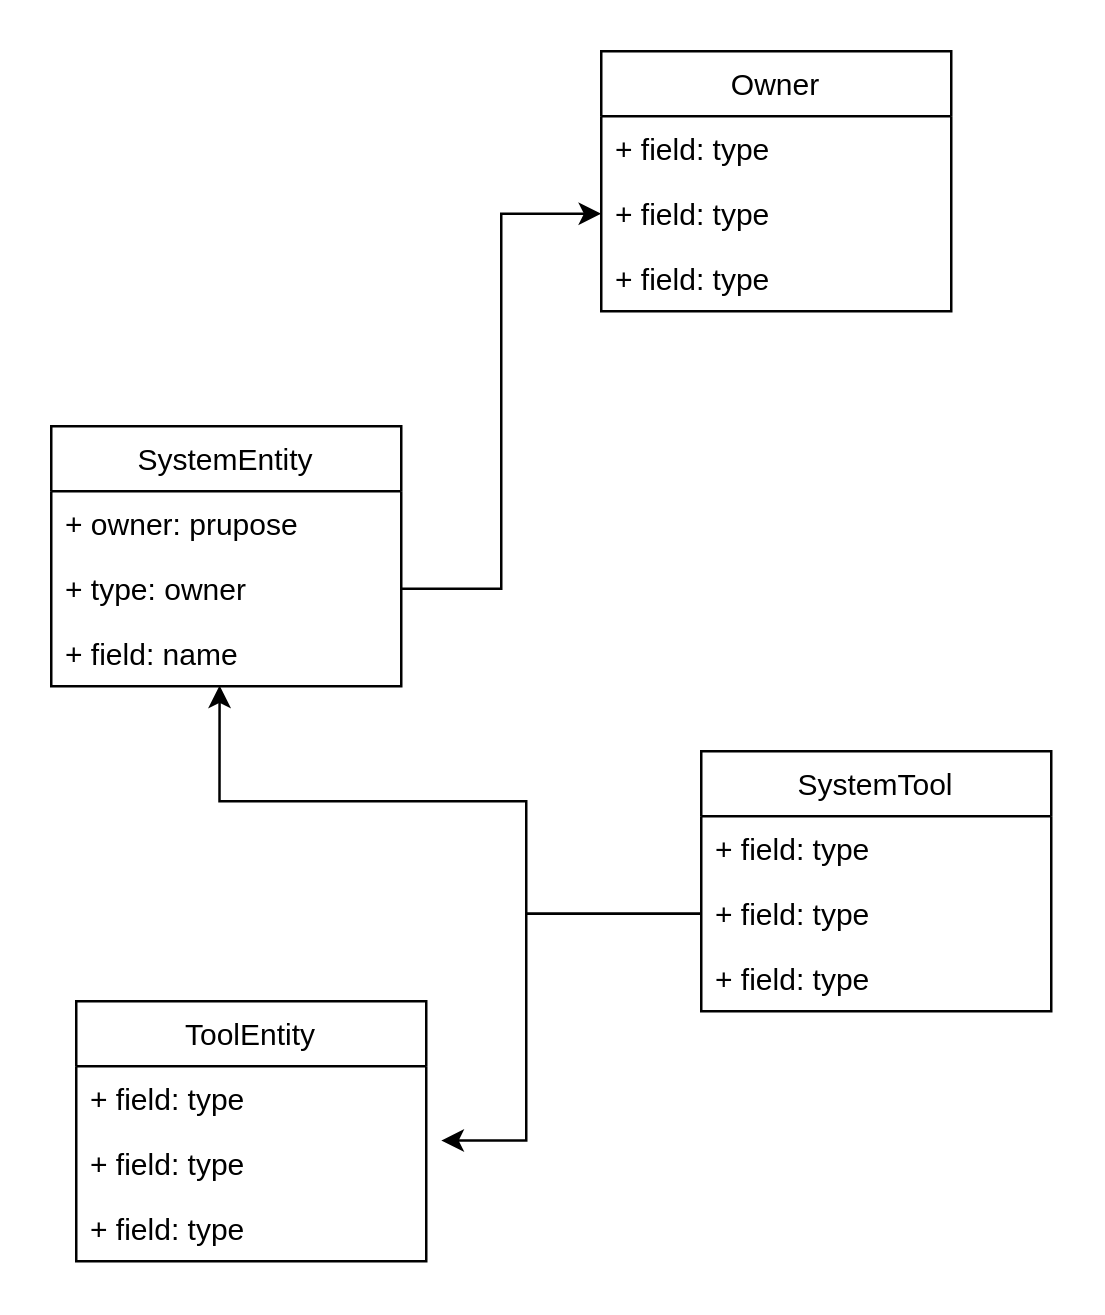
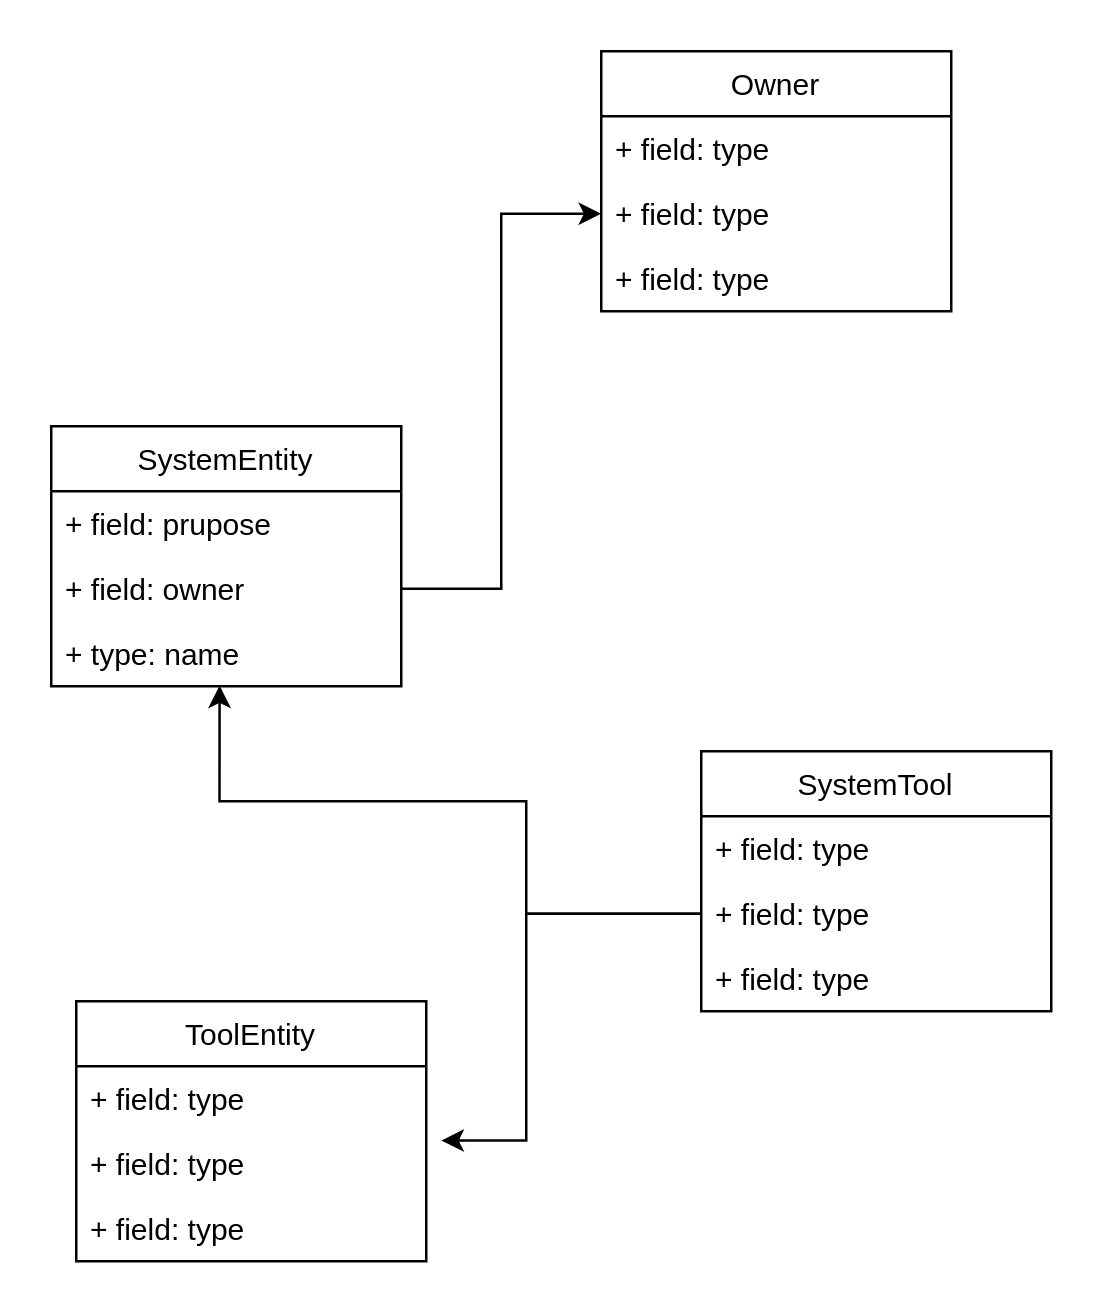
node "+ owner: prupose": label "+ owner: prupose" -> "+ field: prupose"
node "+ type: owner": label "+ type: owner" -> "+ field: owner"
node "+ field: name": label "+ field: name" -> "+ type: name"
